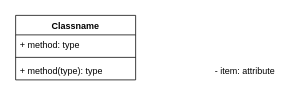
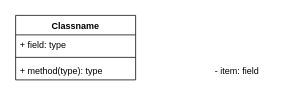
node "+ method: type": label "+ method: type" -> "+ field: type"
node "- item: attribute": label "- item: attribute" -> "- item: field"
